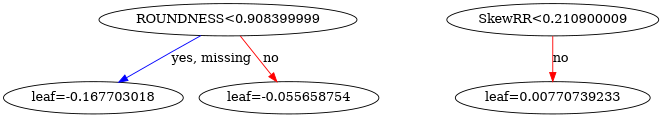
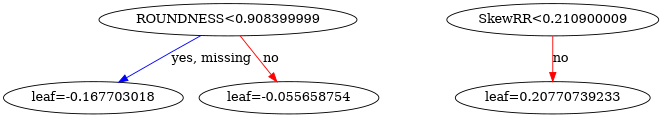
node "leaf=0.00770739233": label "leaf=0.00770739233" -> "leaf=0.20770739233"
